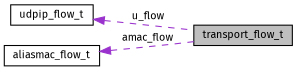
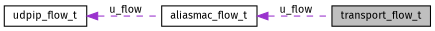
edge "transport_flow_t" -> "udpip_flow_t": now "aliasmac_flow_t" -> "udpip_flow_t"
edge "transport_flow_t" -> "aliasmac_flow_t": label " amac_flow" -> " u_flow"
